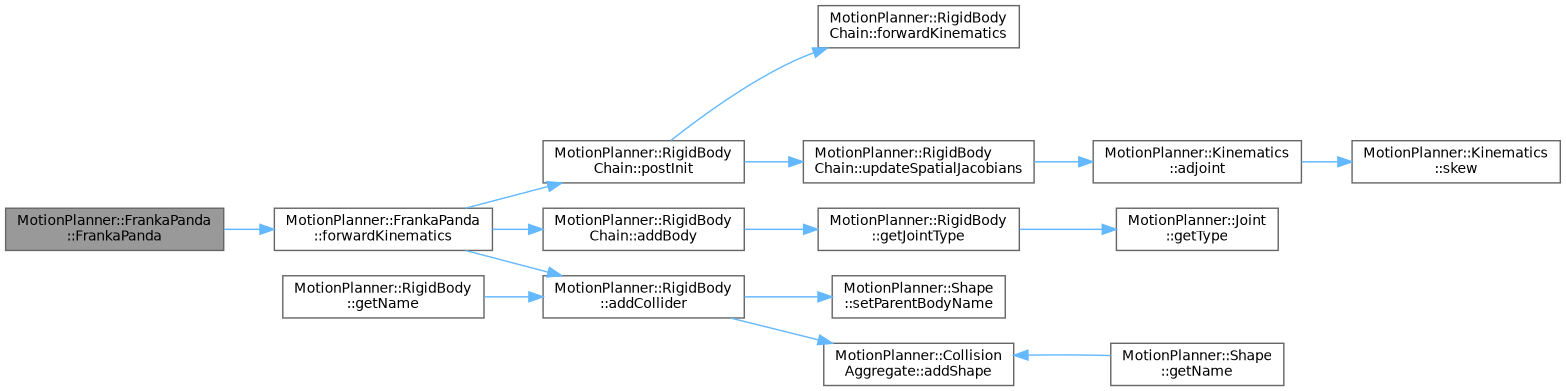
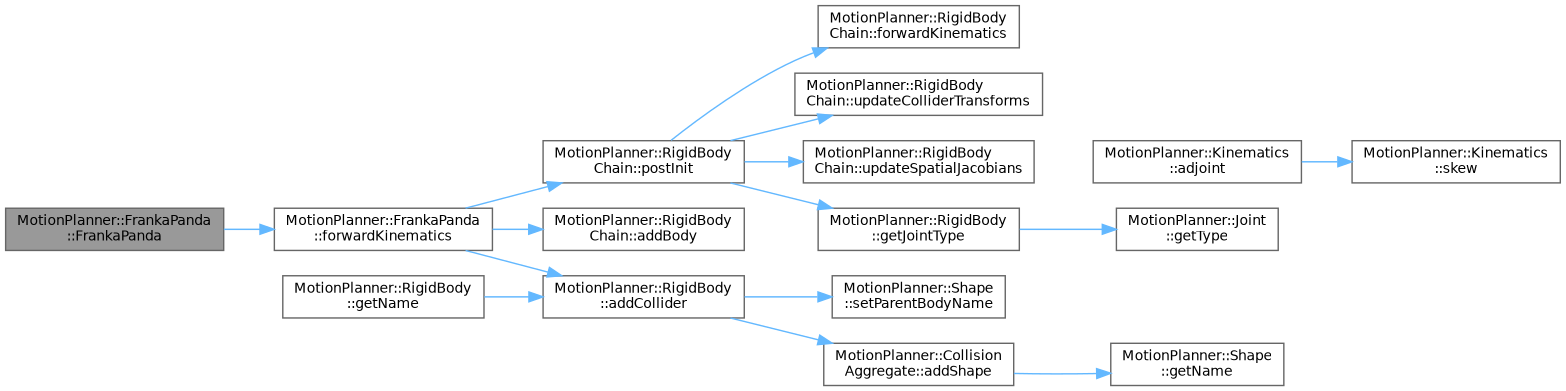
node "MotionPlanner::RigidBody Chain::updateColliderTransforms": added
edge "MotionPlanner::RigidBody Chain::updateSpatialJacobians" -> "MotionPlanner::Kinematics ::adjoint": removed
edge "MotionPlanner::RigidBody Chain::addBody" -> "MotionPlanner::RigidBody ::getJointType": now "MotionPlanner::RigidBody Chain::postInit" -> "MotionPlanner::RigidBody ::getJointType"
edge "MotionPlanner::Shape ::getName" -> "MotionPlanner::Collision Aggregate::addShape": reversed
